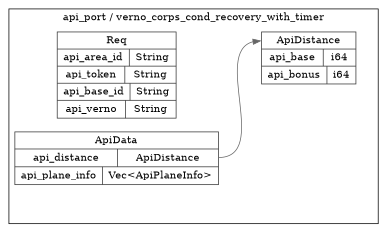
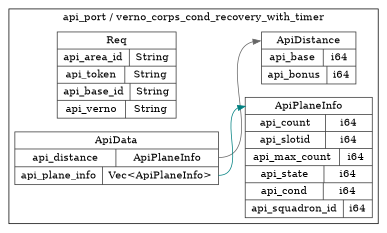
node "ApiData": text "ApiDistance" -> "ApiPlaneInfo"
node "ApiPlaneInfo": added
